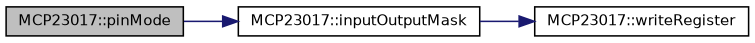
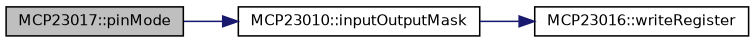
node "MCP23017::inputOutputMask": label "MCP23017::inputOutputMask" -> "MCP23010::inputOutputMask"
node "MCP23017::writeRegister": label "MCP23017::writeRegister" -> "MCP23016::writeRegister"
